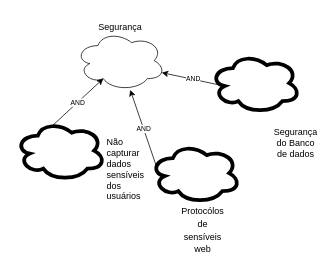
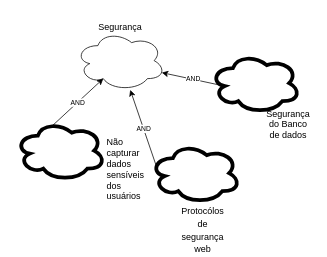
node "Segurança do Banco de dados": moved (296, 143) -> (288, 124)
node "Protocólos de sensíveis web": label "Protocólos de sensíveis web" -> "Protocólos de segurança web"
